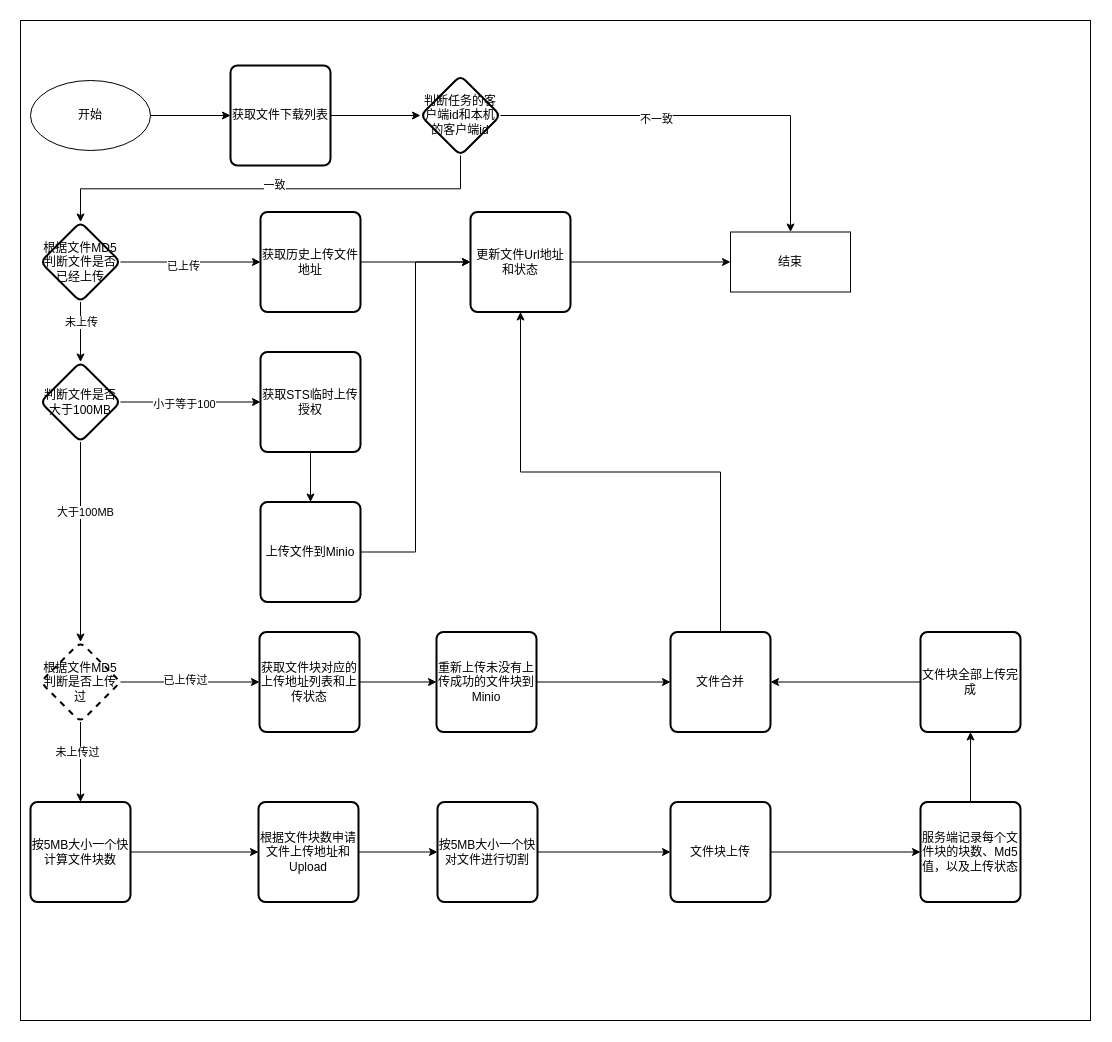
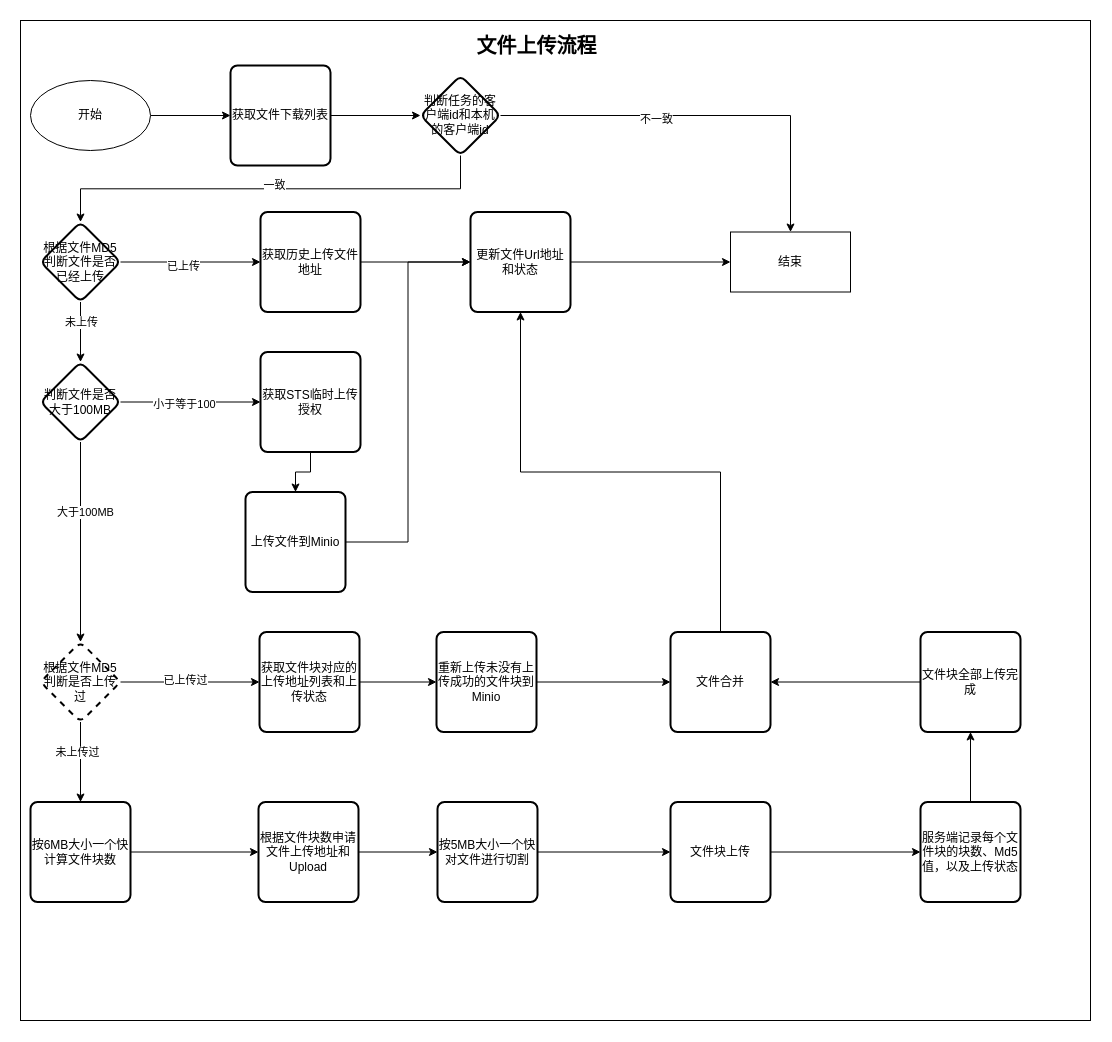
node "文件上传流程": added
node "上传文件到Minio": moved (311, 552) -> (296, 542)
node "按5MB大小一个快计算文件块数": label "按5MB大小一个快计算文件块数" -> "按6MB大小一个快计算文件块数"
